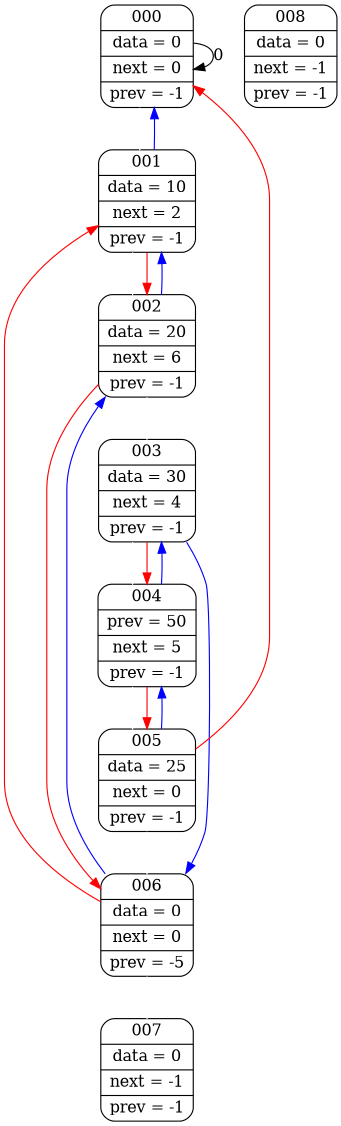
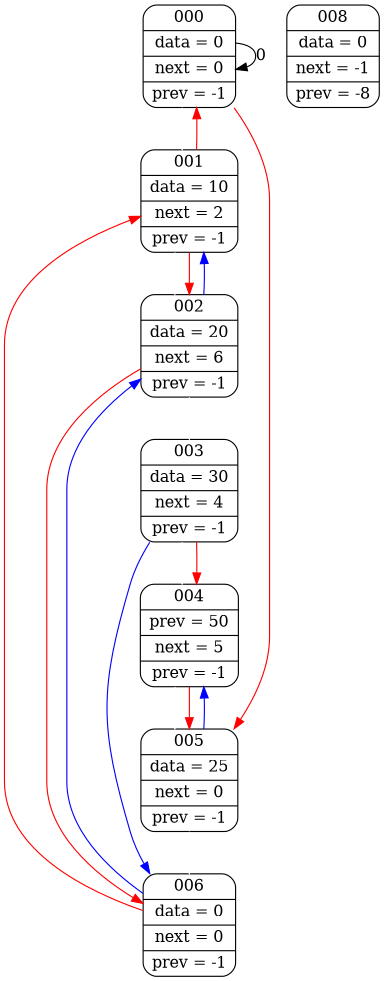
node "008": text "prev = -1" -> "prev = -8"
edge "001" -> "000": color blue -> red
edge "005" -> "000": reversed
edge "004" -> "003": removed
node "006": text "prev = -5" -> "prev = -1"
node "007": removed
